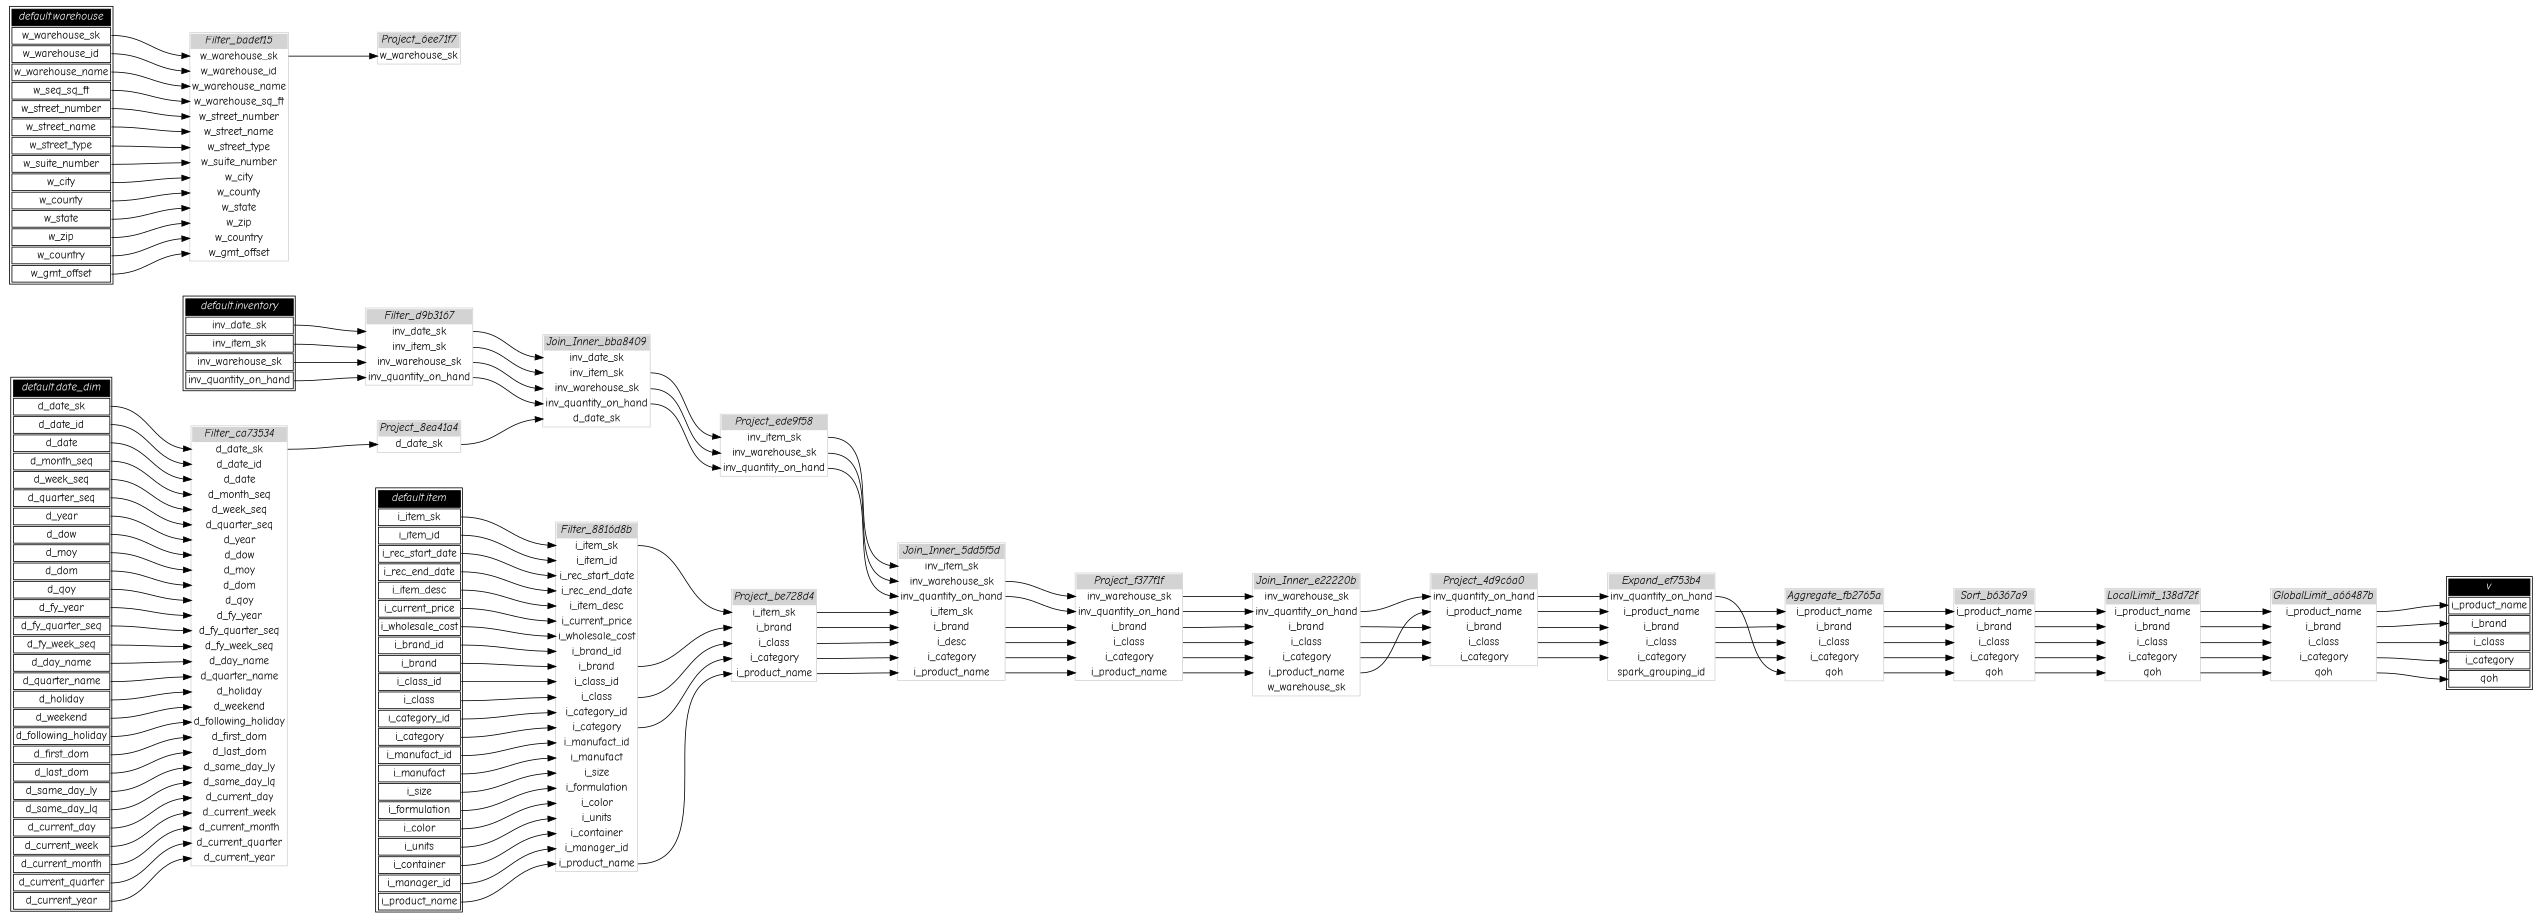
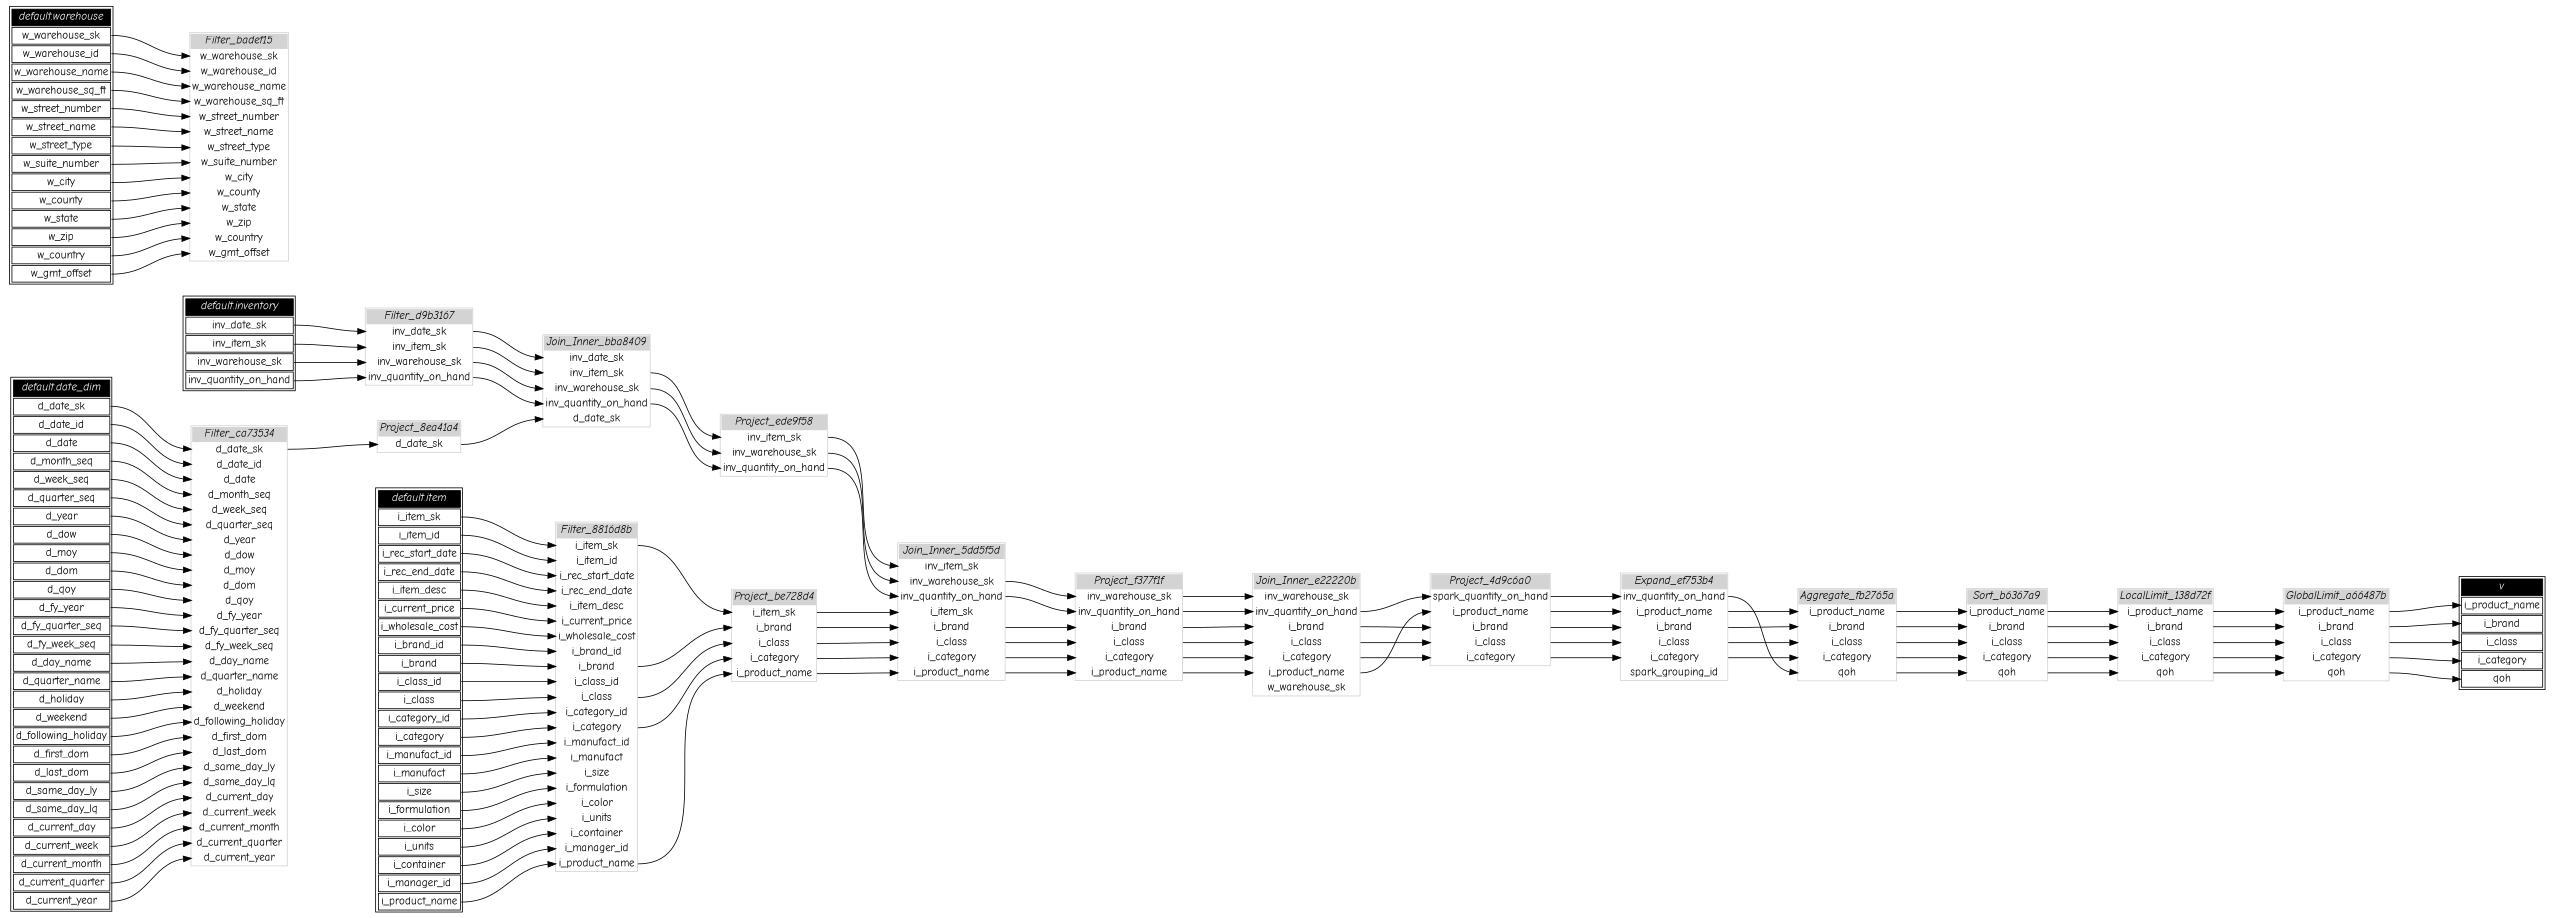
node "Project_6ee71f7": removed
node "default.warehouse": text "w_seq_sq_ft" -> "w_warehouse_sq_ft"
node "Project_4d9c6a0": text "inv_quantity_on_hand" -> "spark_quantity_on_hand"
node "Join_Inner_5dd5f5d": text "i_desc" -> "i_class"
